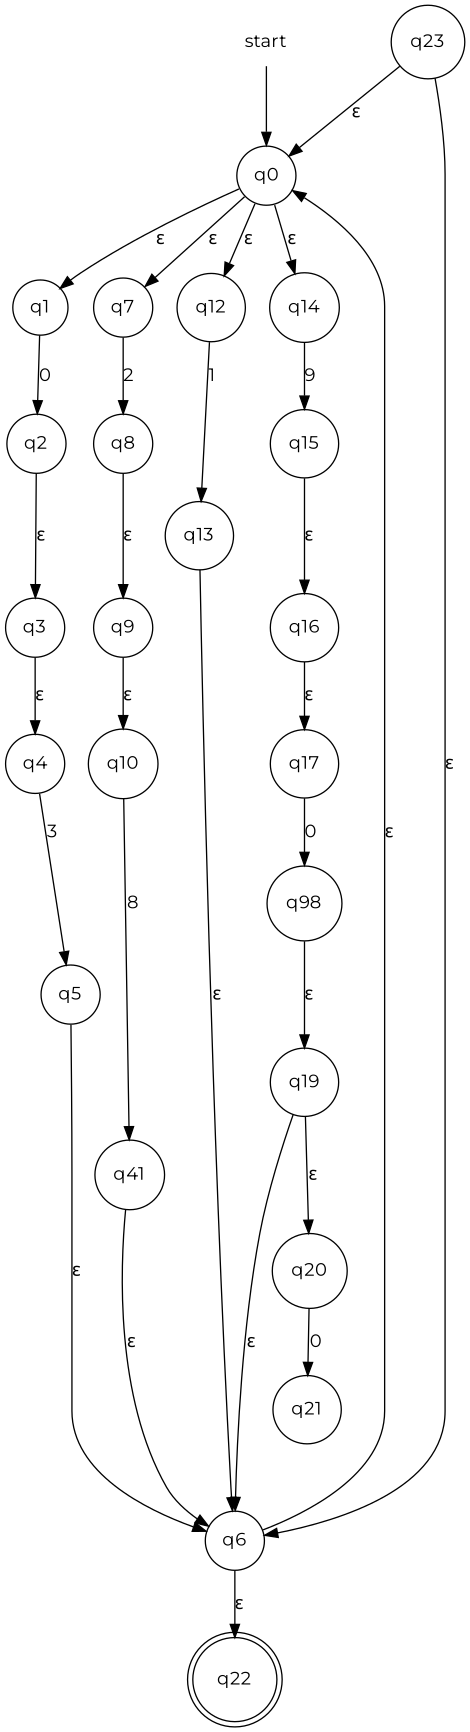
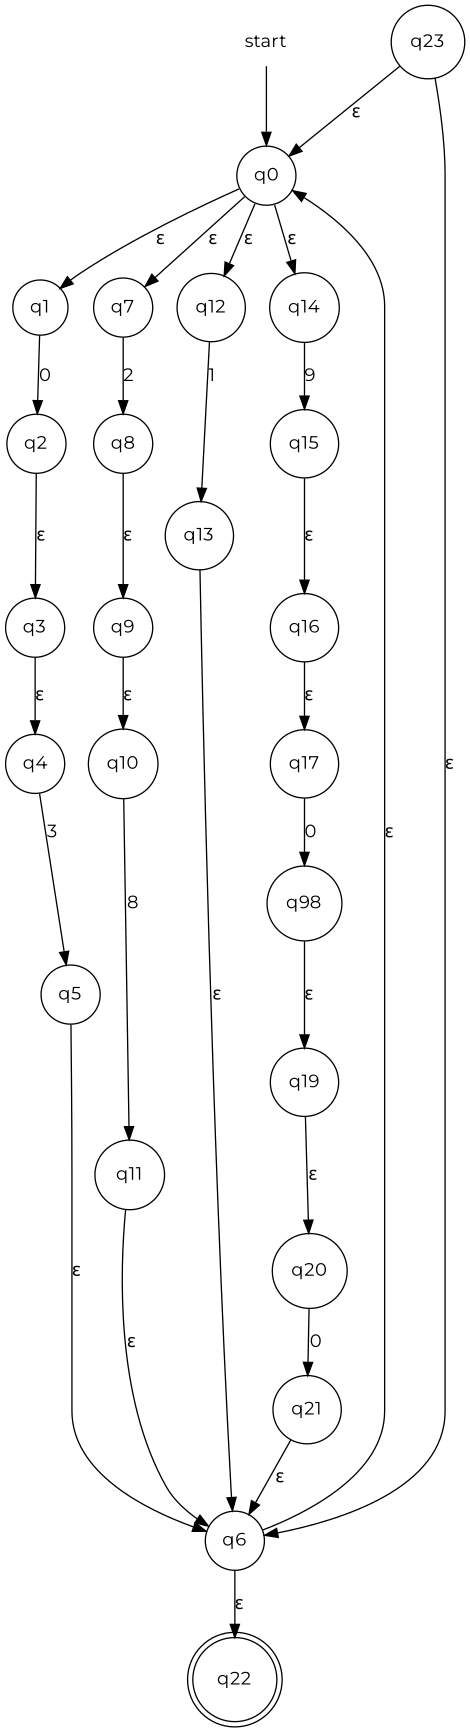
node "q41": label "q41" -> "q11"
edge "q19" -> "q6": now "q21" -> "q6"
